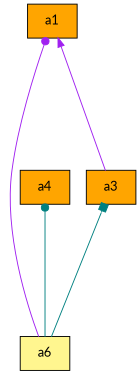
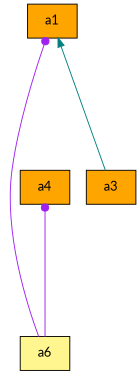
edge "a3" -> "a1": color purple -> teal
edge "a6" -> "a4": color teal -> purple
edge "a6" -> "a3": removed
